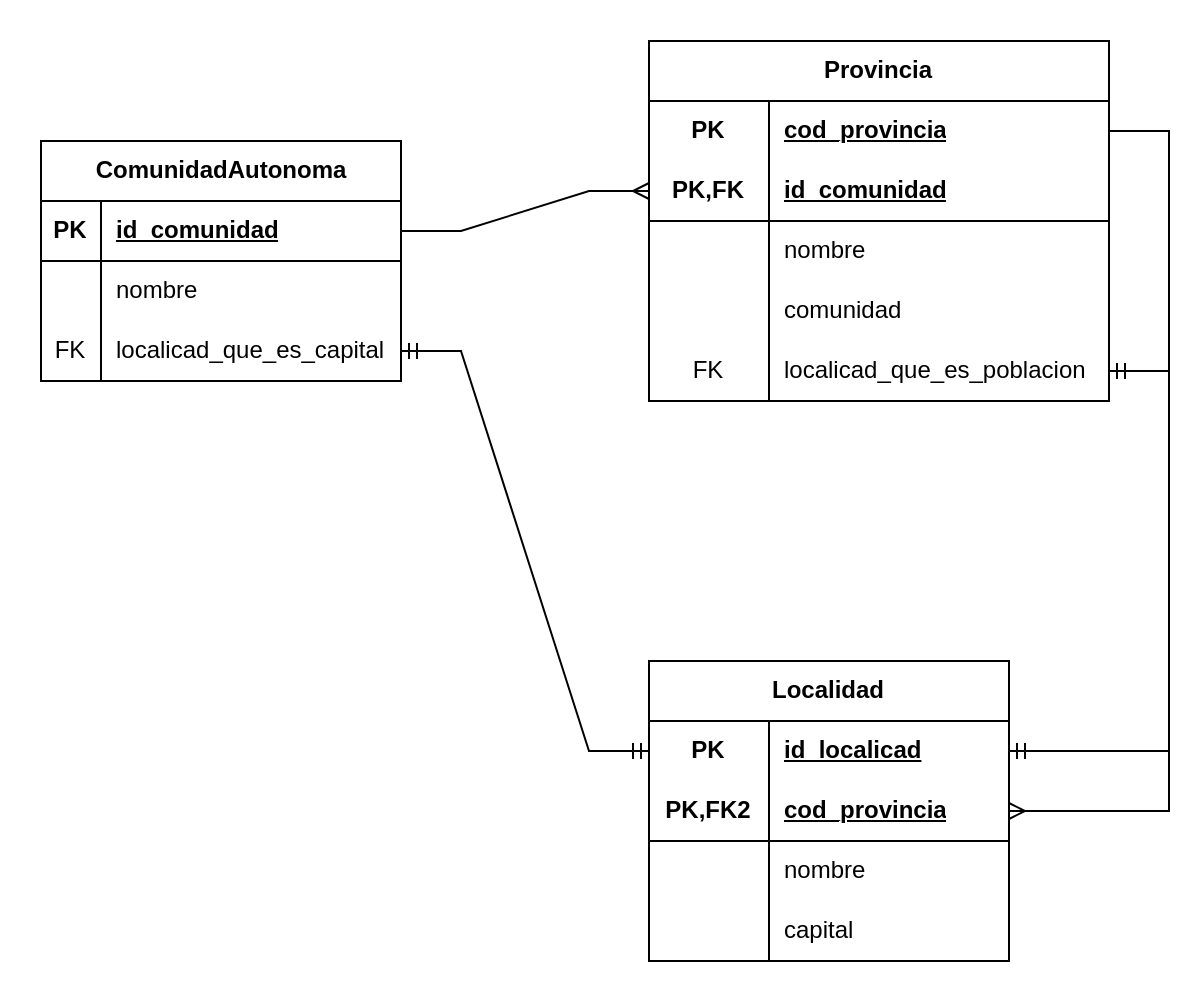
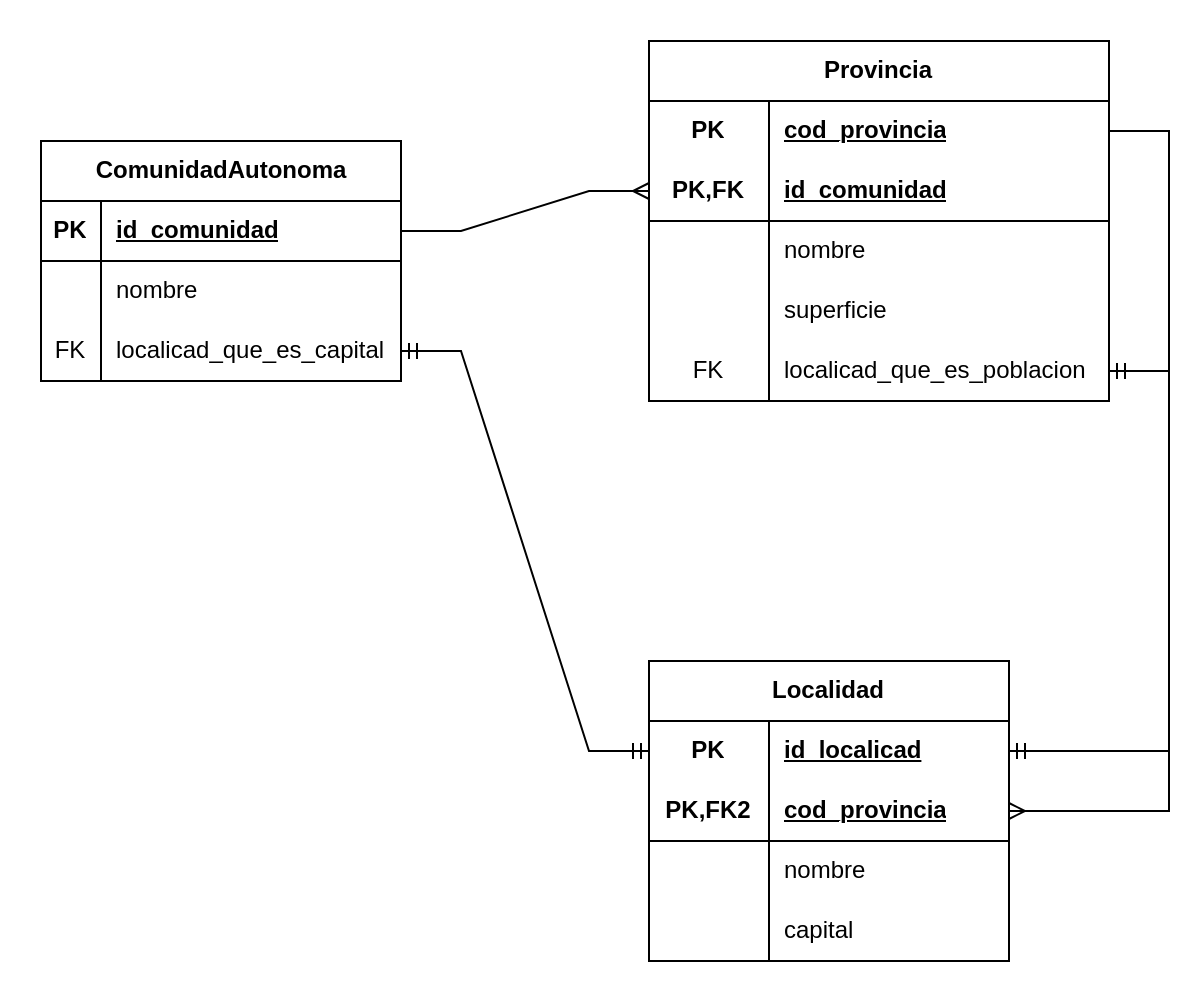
node "comunidad": label "comunidad" -> "superficie"
